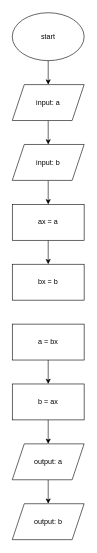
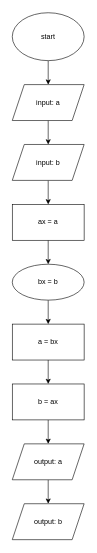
node "bx = b": shape rectangle -> ellipse
edge "bx = b" -> "a = bx": added
